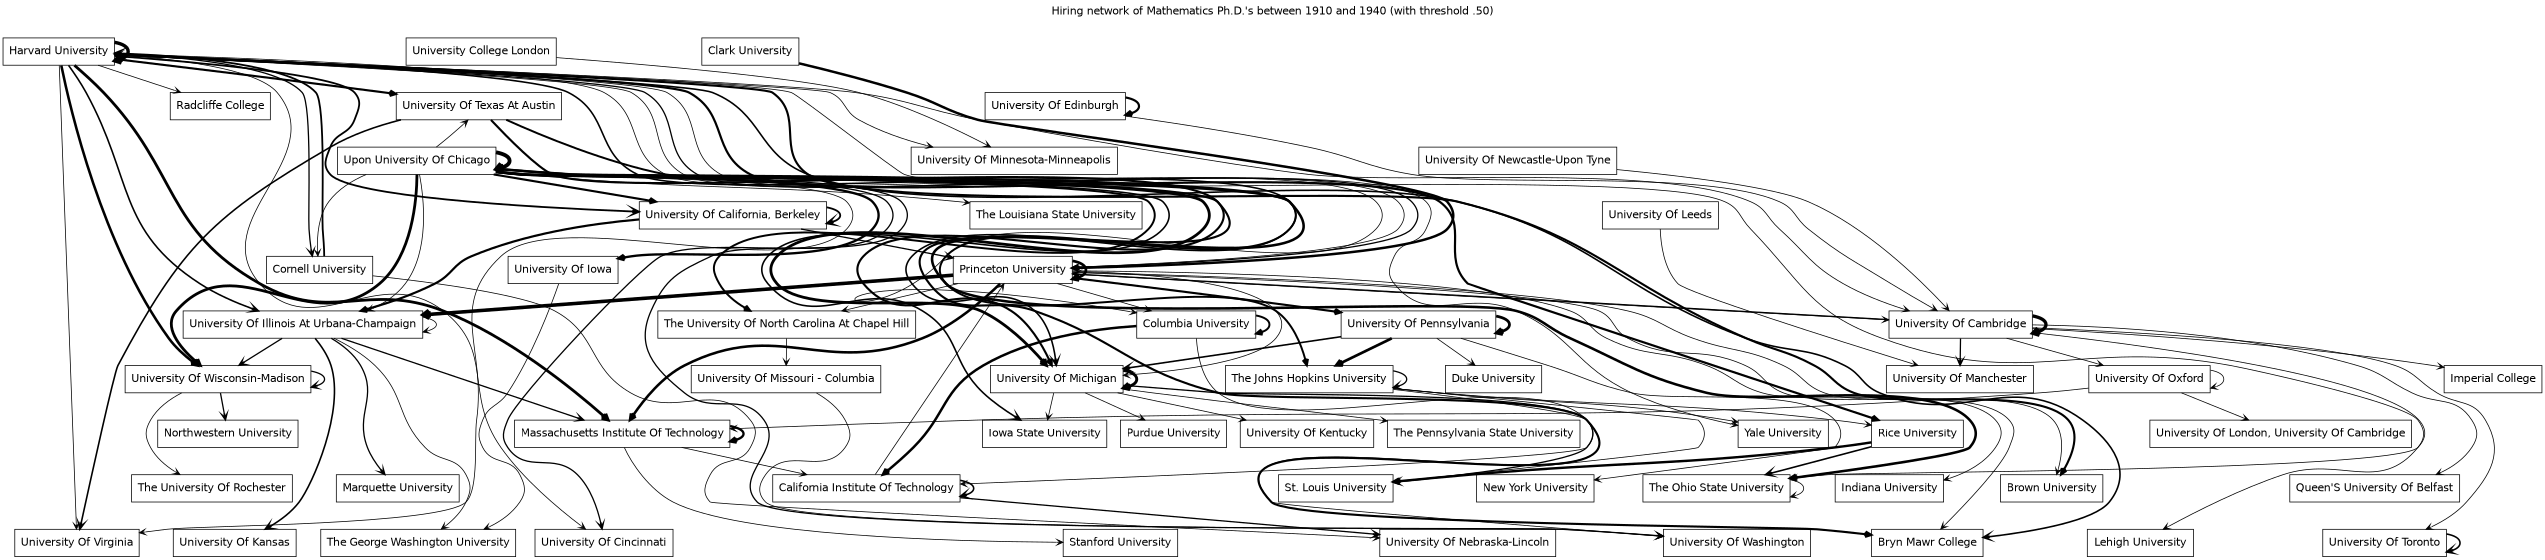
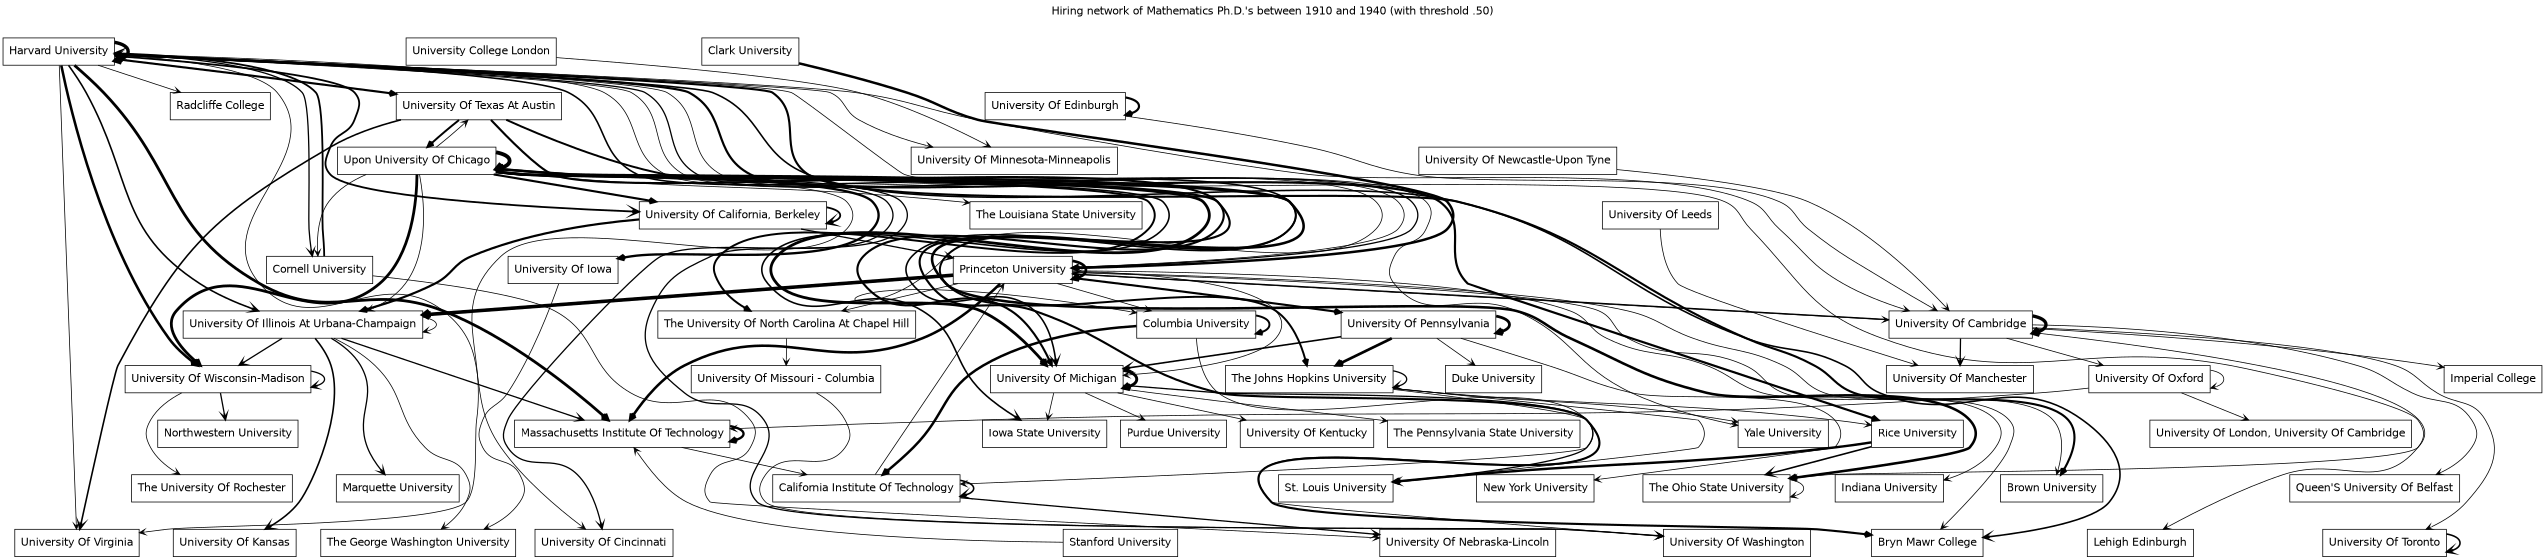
edge "University Of Texas At Austin" -> "Upon University Of Chicago": added
edge "Massachusetts Institute Of Technology" -> "Stanford University": reversed
node "Lehigh University": label "Lehigh University" -> "Lehigh Edinburgh"
